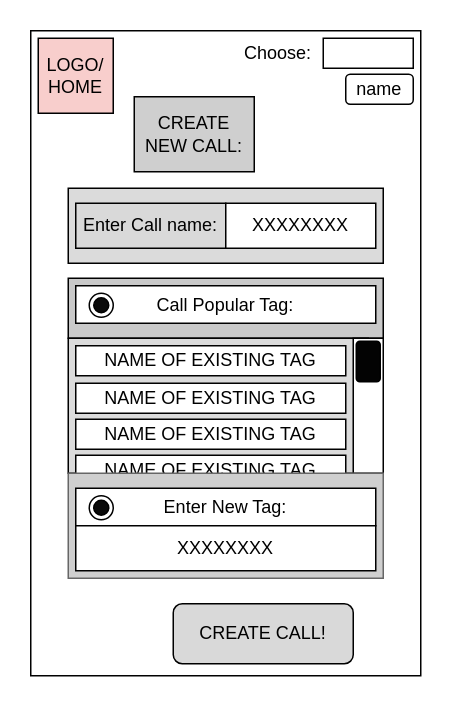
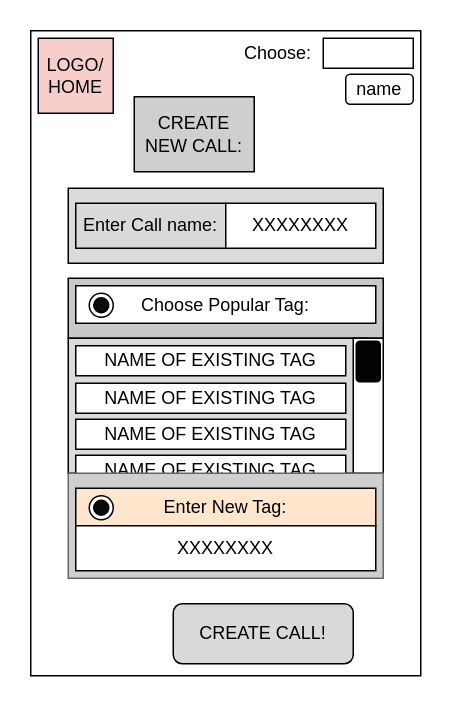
node "Call Popular Tag:": label "Call Popular Tag:" -> "Choose Popular Tag:"
node "Enter New Tag:": fillcolor #ffffff -> #ffe6cc
